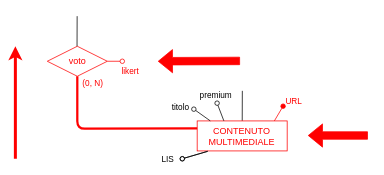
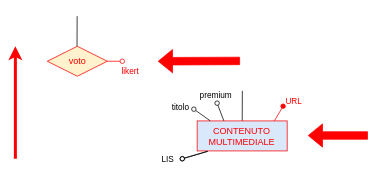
node "voto": fillcolor #ffffff -> #fff2cc
edge "voto" -- "CONTENUTO MULTIMEDIALE": removed, label "(0, N)"
node "CONTENUTO MULTIMEDIALE": fillcolor #ffffff -> #dae8fc
